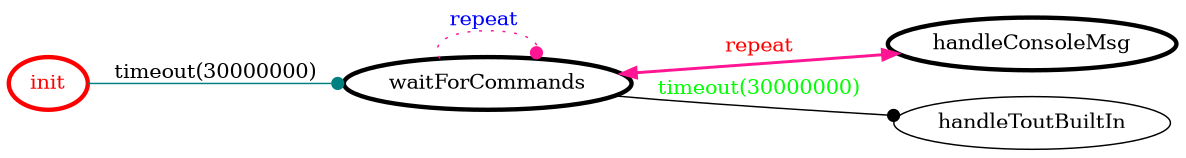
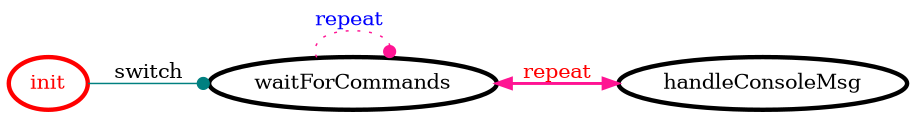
edge "init" -> "waitForCommands": label "timeout(30000000)" -> "switch"
node "handleToutBuiltIn": removed
